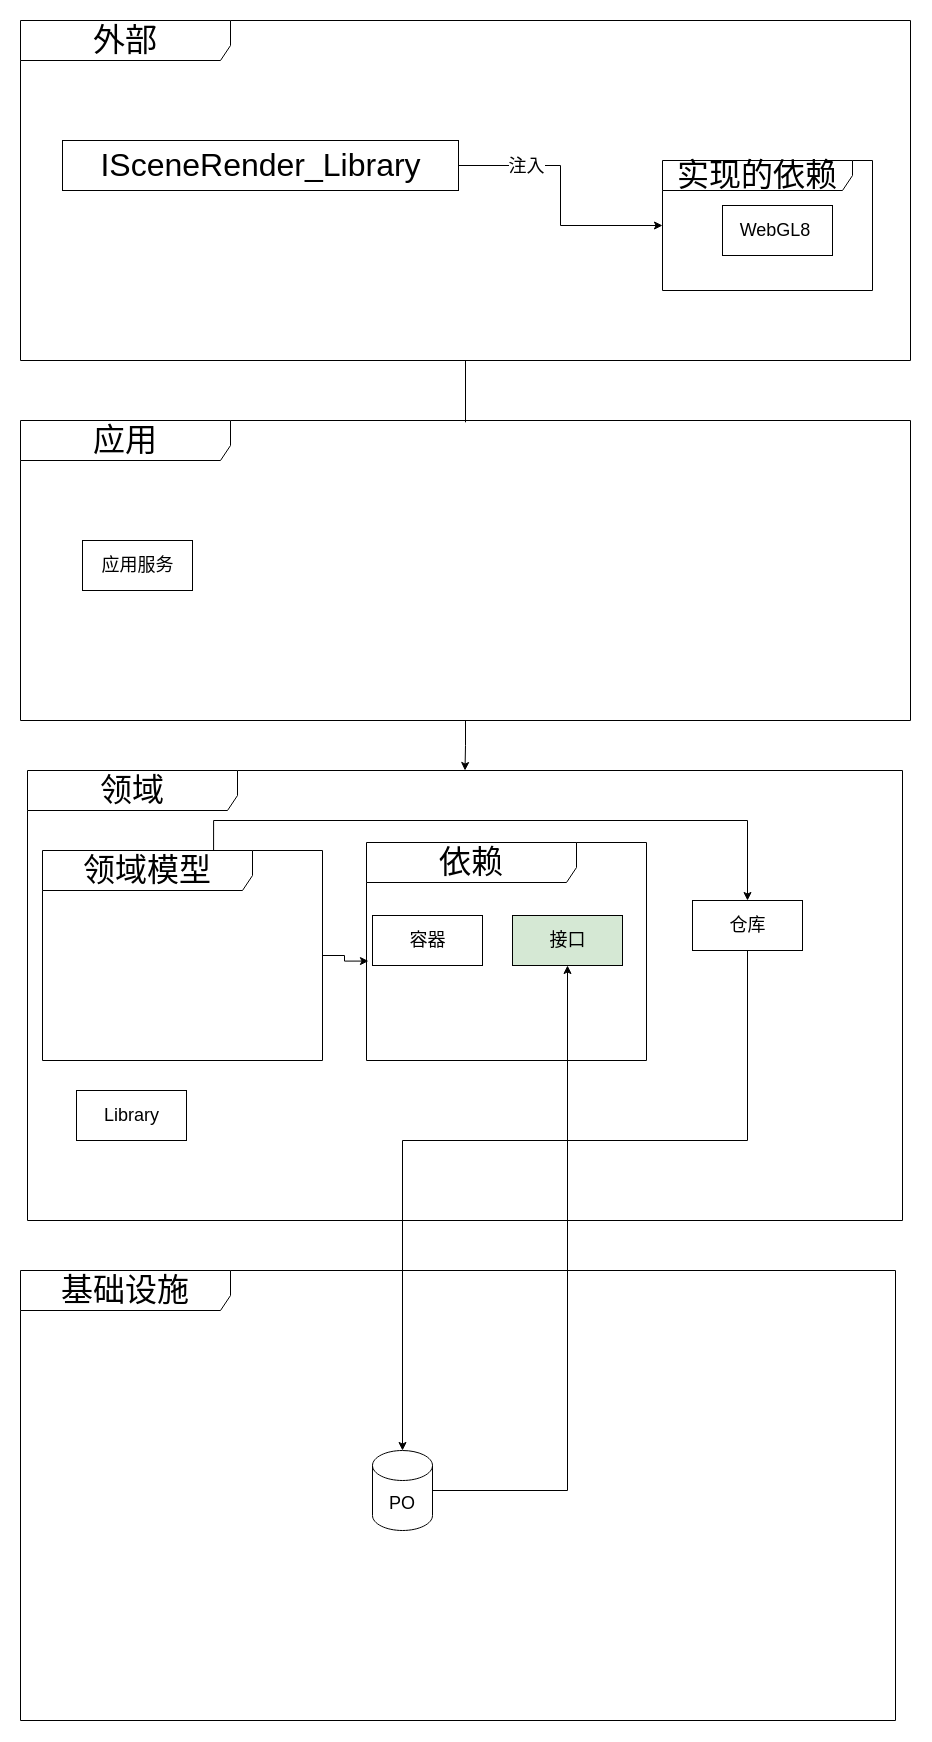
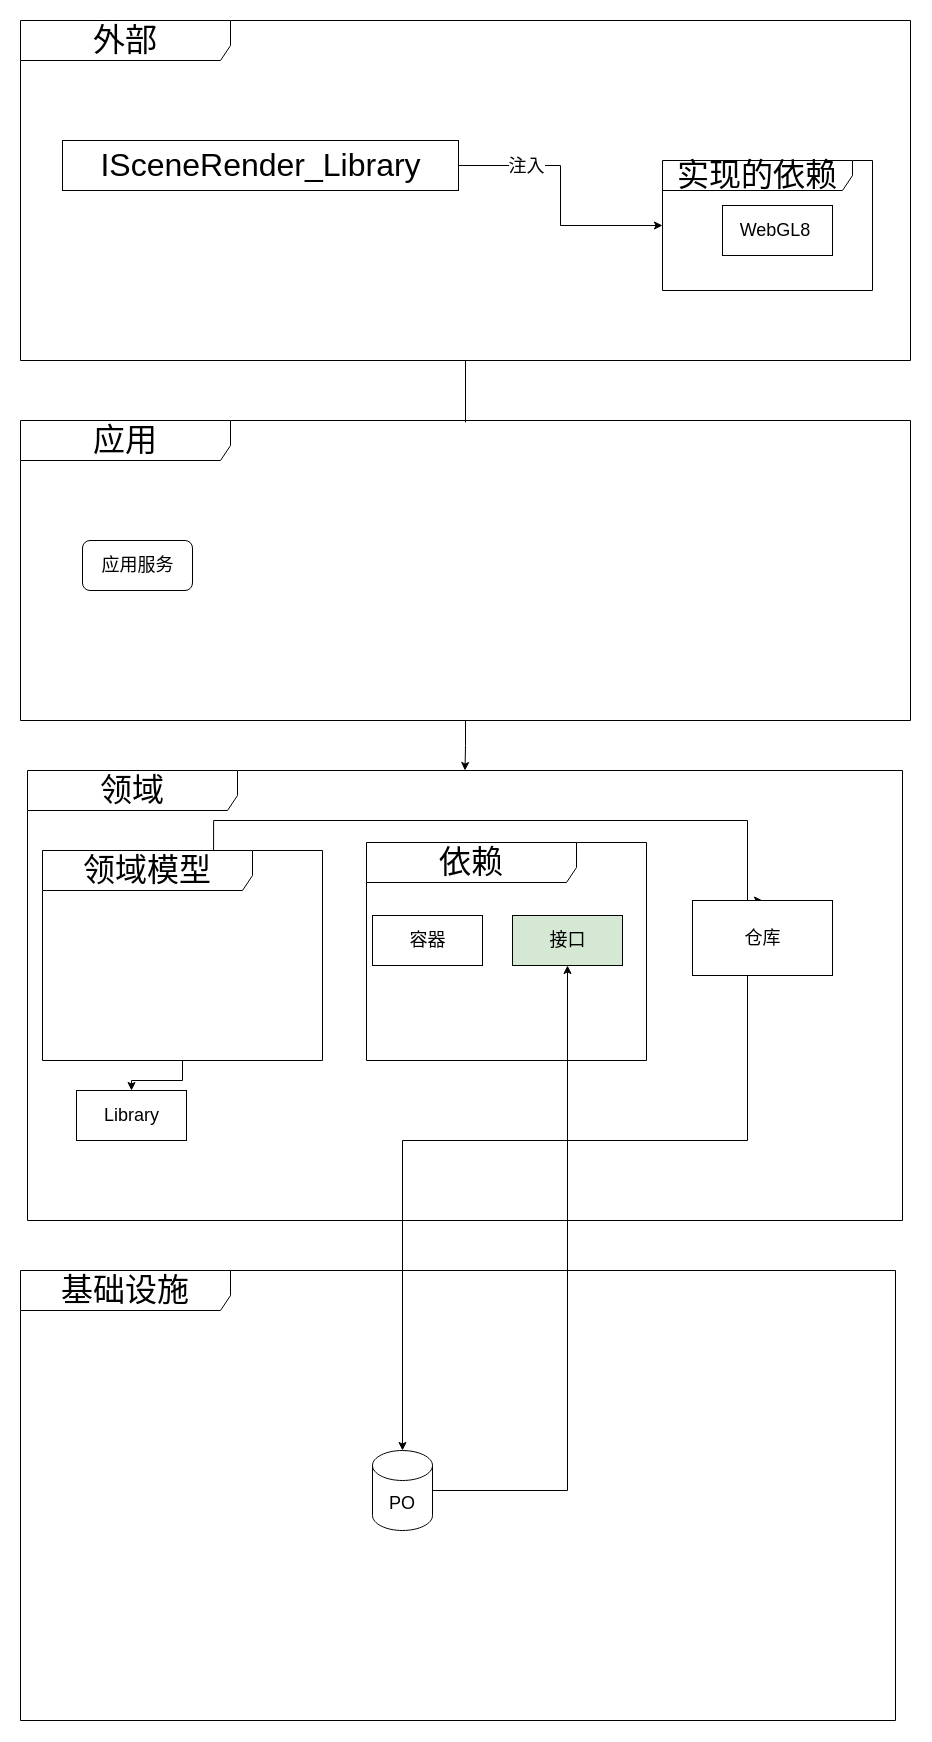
node "应用服务": shape rectangle -> rounded rectangle
node "仓库": size 110x50 -> 140x75
edge "领域模型" -> "依赖": removed
edge "领域模型" -> "Library": added
